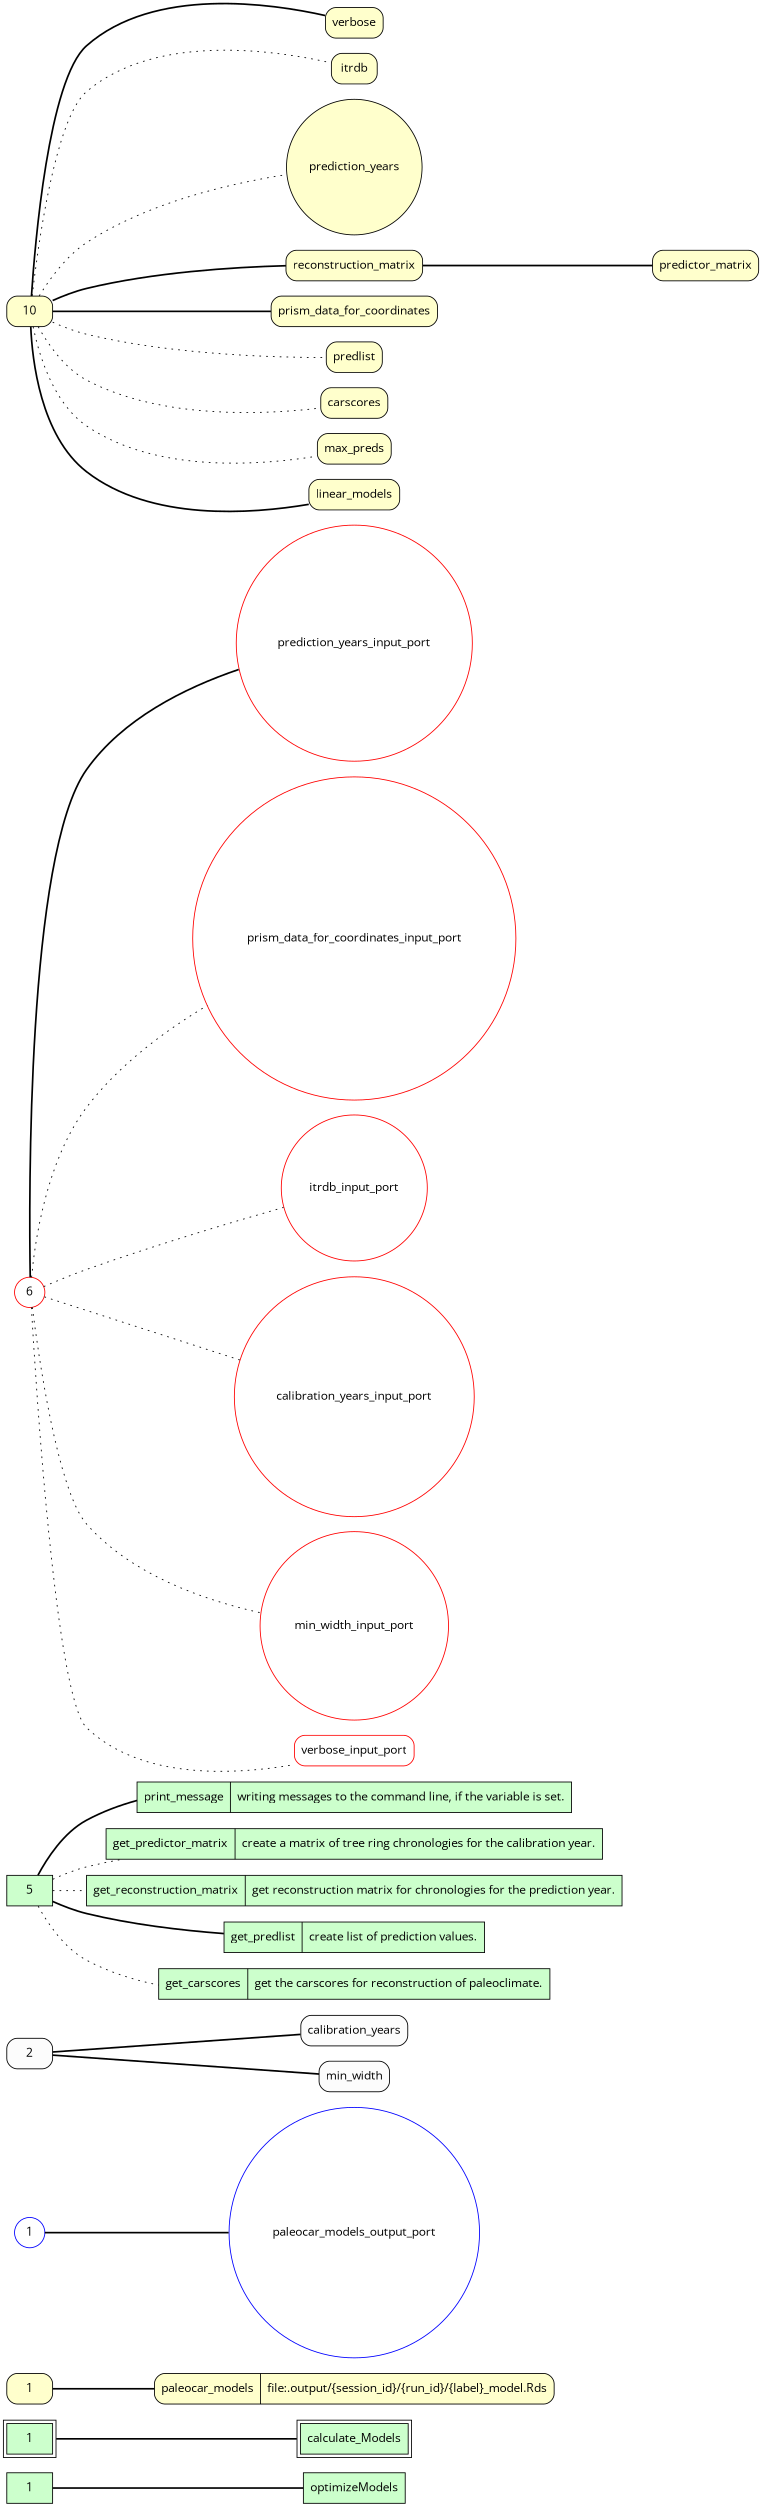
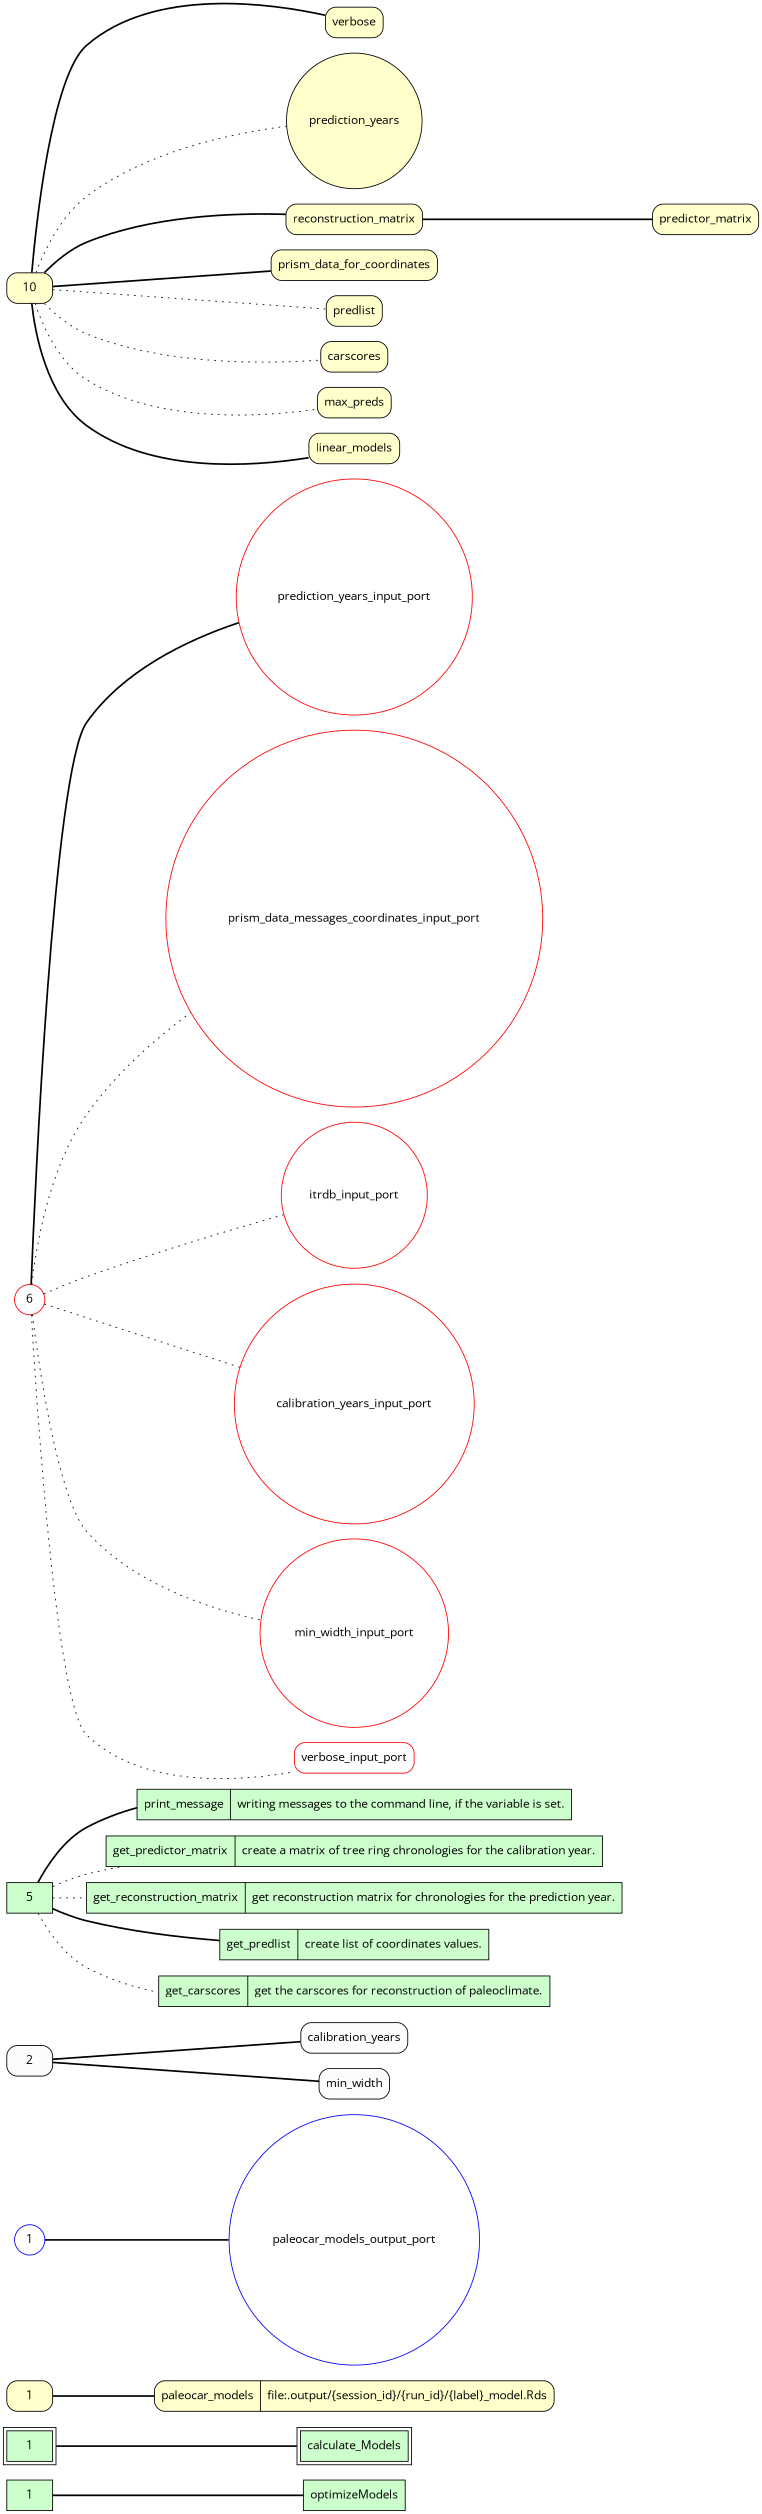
node "itrdb": removed
node "prism_data_for_coordinates_input_port": label "prism_data_for_coordinates_input_port" -> "prism_data_messages_coordinates_input_port"
node "get_predlist": text "create list of prediction values." -> "create list of coordinates values."
